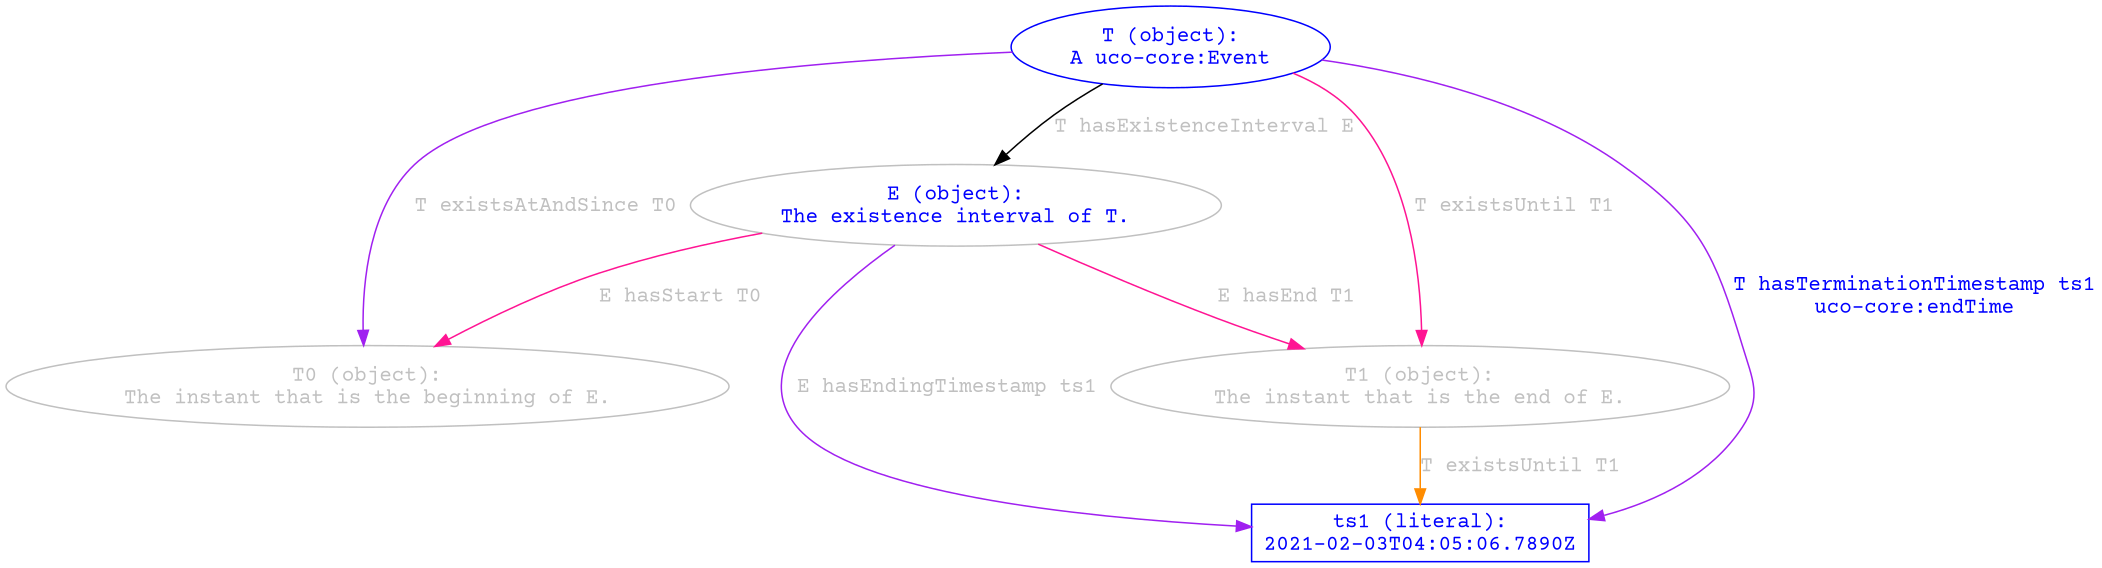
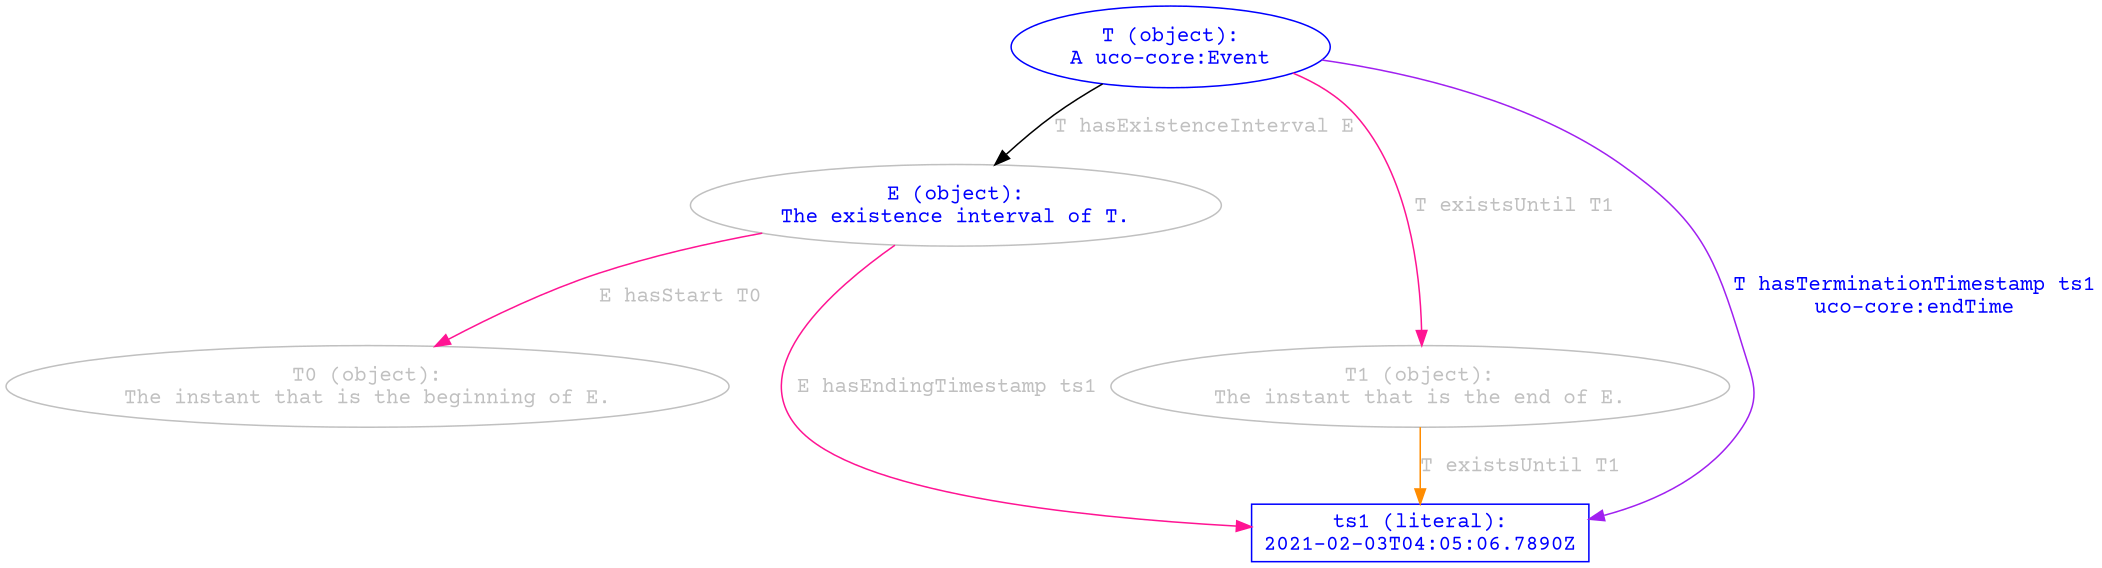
edge "T (object): A uco-core:Event" -> "T0 (object): The instant that is the beginning of E.": removed, label "T existsAtAndSince T0"
edge "E (object): The existence interval of T." -> "T1 (object): The instant that is the end of E.": removed, label "E hasEnd T1"
edge "E (object): The existence interval of T." -> "ts1 (literal): 2021-02-03T04:05:06.7890Z": color purple -> deeppink
